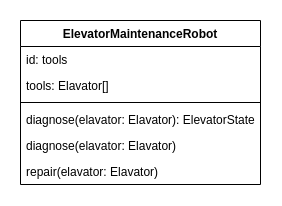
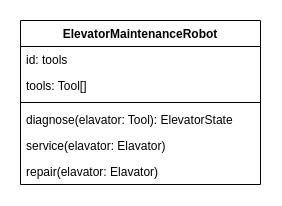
node "tools: Elavator[]": label "tools: Elavator[]" -> "tools: Tool[]"
node "diagnose(elavator: Elavator): ElevatorState": label "diagnose(elavator: Elavator): ElevatorState" -> "diagnose(elavator: Tool): ElevatorState"
node "diagnose(elavator: Elavator)": label "diagnose(elavator: Elavator)" -> "service(elavator: Elavator)"
